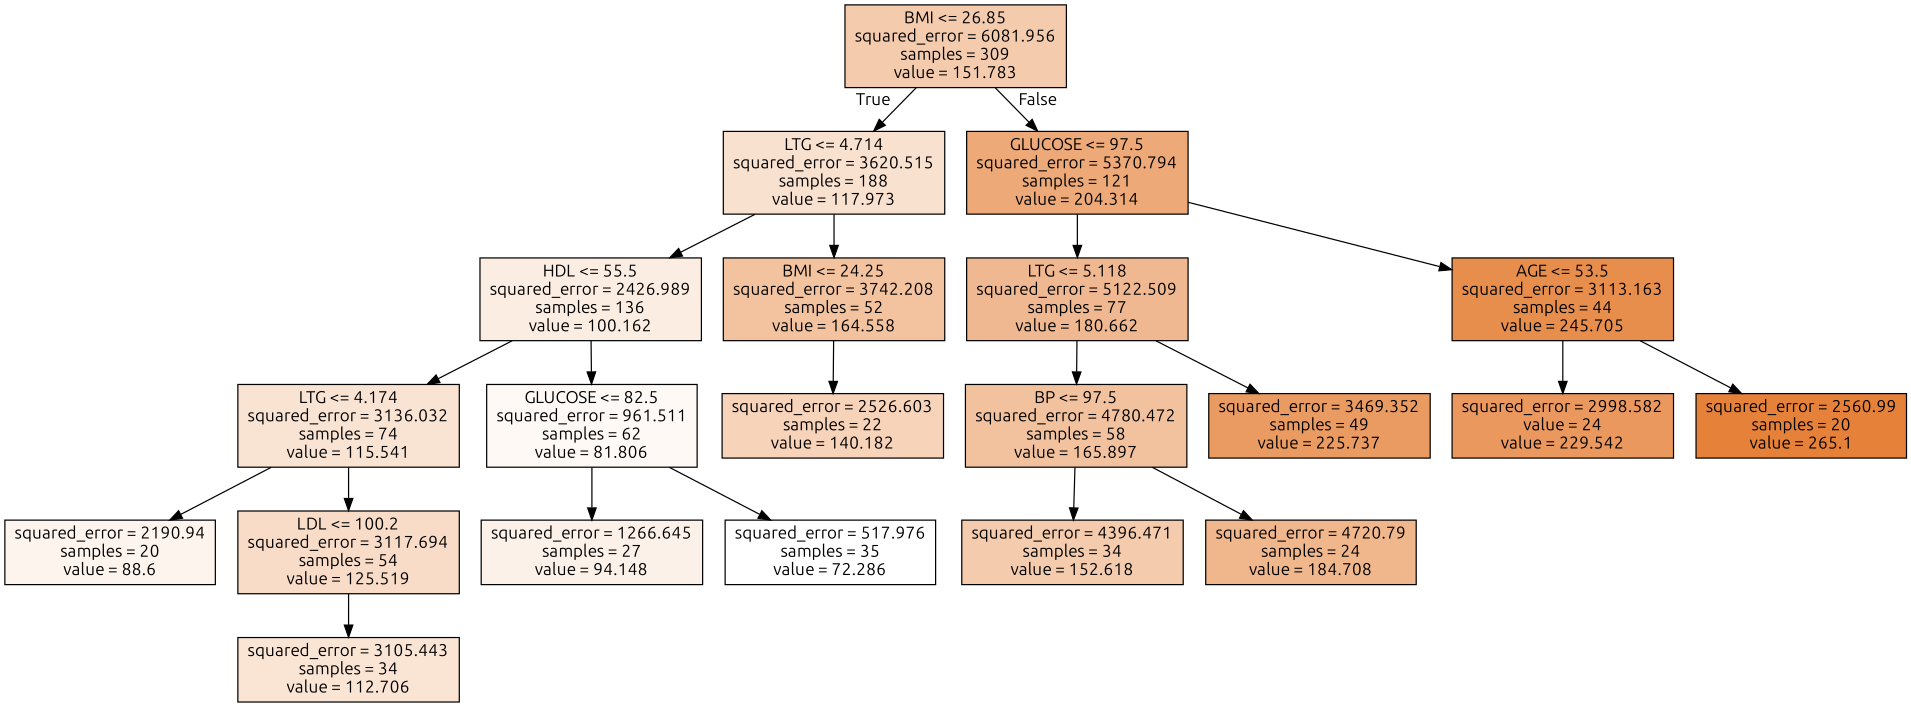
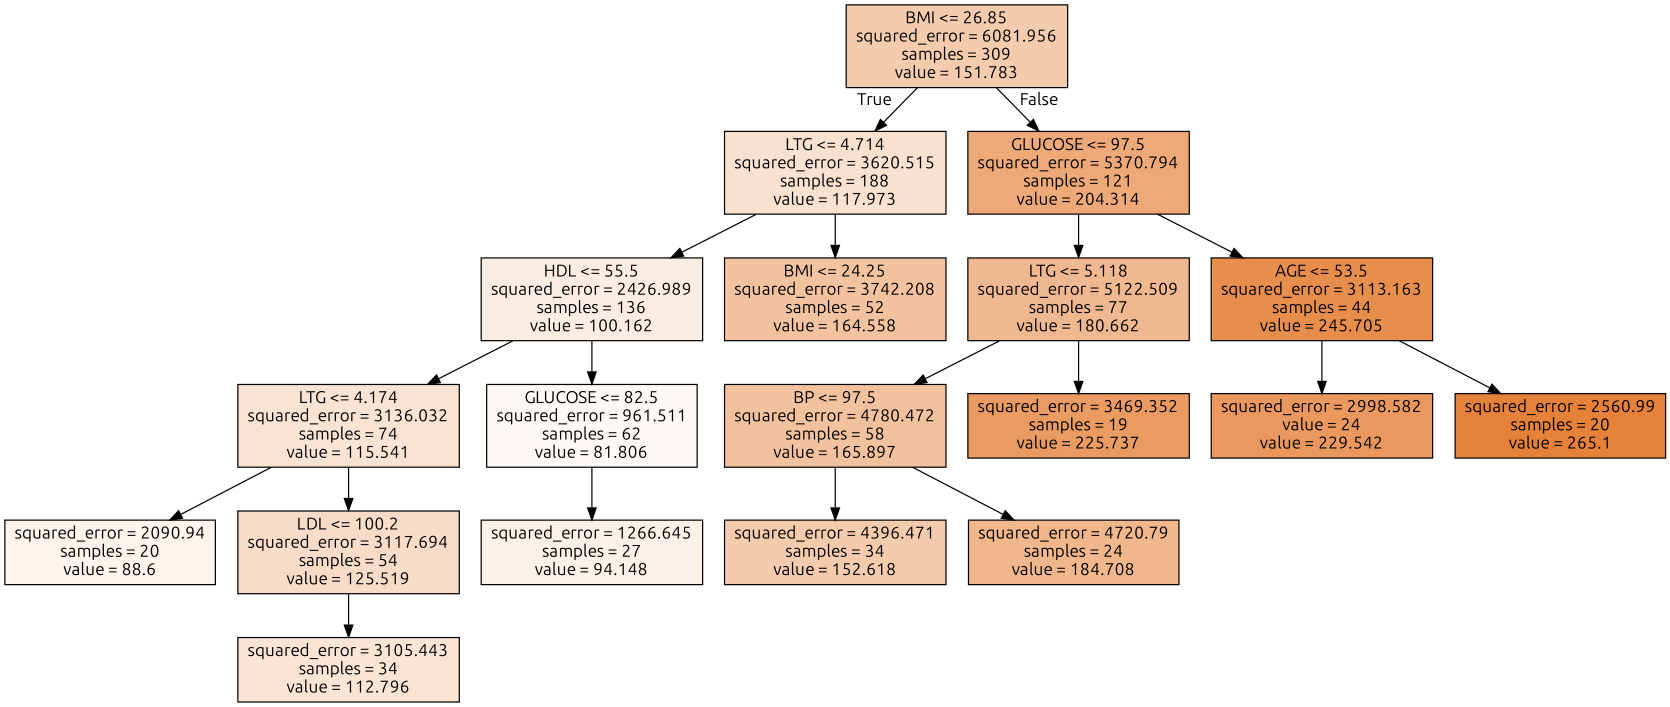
node "squared_error = 2526.603 samples = 22 value = 140.182": removed
node "squared_error = 3469.352 samples = 49 value = 225.737": label "squared_error = 3469.352 samples = 49 value = 225.737" -> "squared_error = 3469.352 samples = 19 value = 225.737"
node "squared_error = 2190.94 samples = 20 value = 88.6": label "squared_error = 2190.94 samples = 20 value = 88.6" -> "squared_error = 2090.94 samples = 20 value = 88.6"
node "squared_error = 517.976 samples = 35 value = 72.286": removed
node "squared_error = 3105.443 samples = 34 value = 112.706": label "squared_error = 3105.443 samples = 34 value = 112.706" -> "squared_error = 3105.443 samples = 34 value = 112.796"
